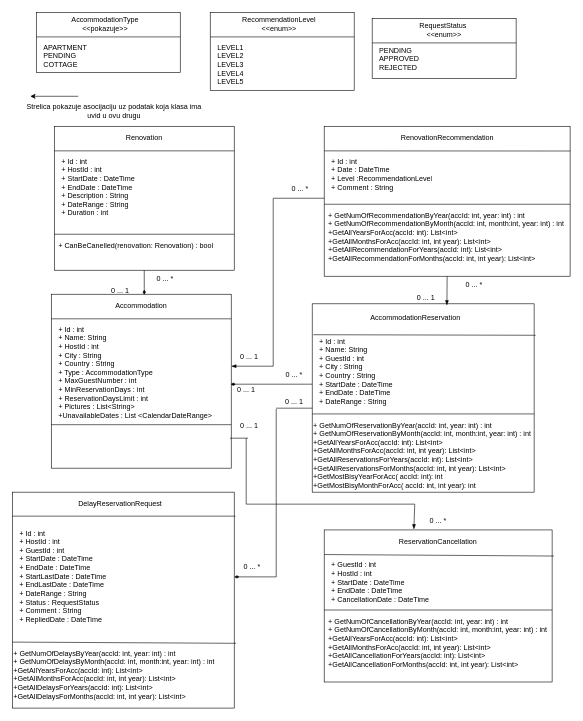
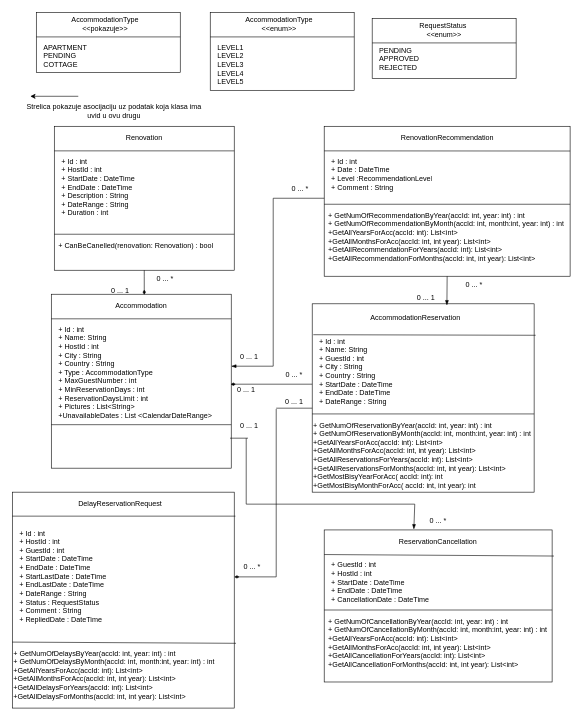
node "RecommendationLevel <<enum>>": label "RecommendationLevel <<enum>>" -> "AccommodationType <<enum>>"
